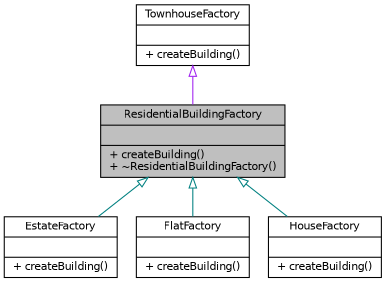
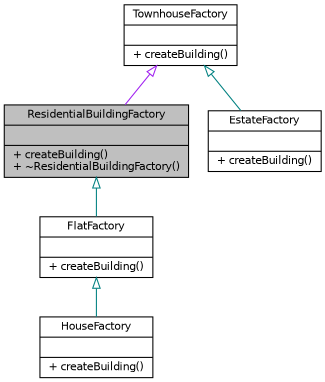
edge "EstateFactory" -> "ResidentialBuildingFactory": now "EstateFactory" -> "TownhouseFactory"
edge "HouseFactory" -> "ResidentialBuildingFactory": now "HouseFactory" -> "FlatFactory"
